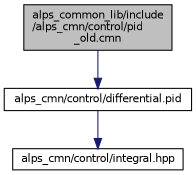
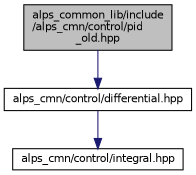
node "alps_common_lib/include /alps_cmn/control/pid _old.cmn": label "alps_common_lib/include /alps_cmn/control/pid _old.cmn" -> "alps_common_lib/include /alps_cmn/control/pid _old.hpp"
node "alps_cmn/control/differential.pid": label "alps_cmn/control/differential.pid" -> "alps_cmn/control/differential.hpp"
